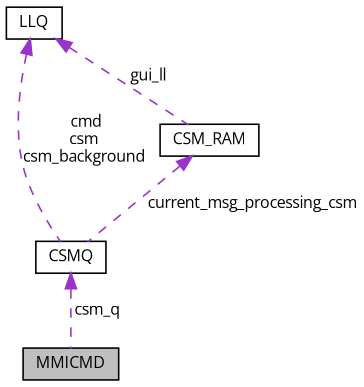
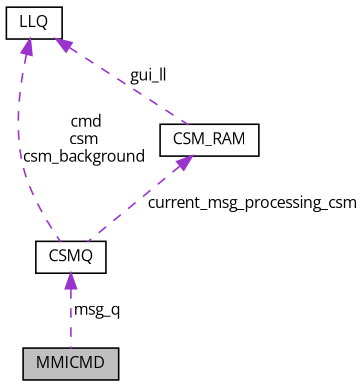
edge "MMICMD" -> "CSMQ": label " csm_q" -> " msg_q"
